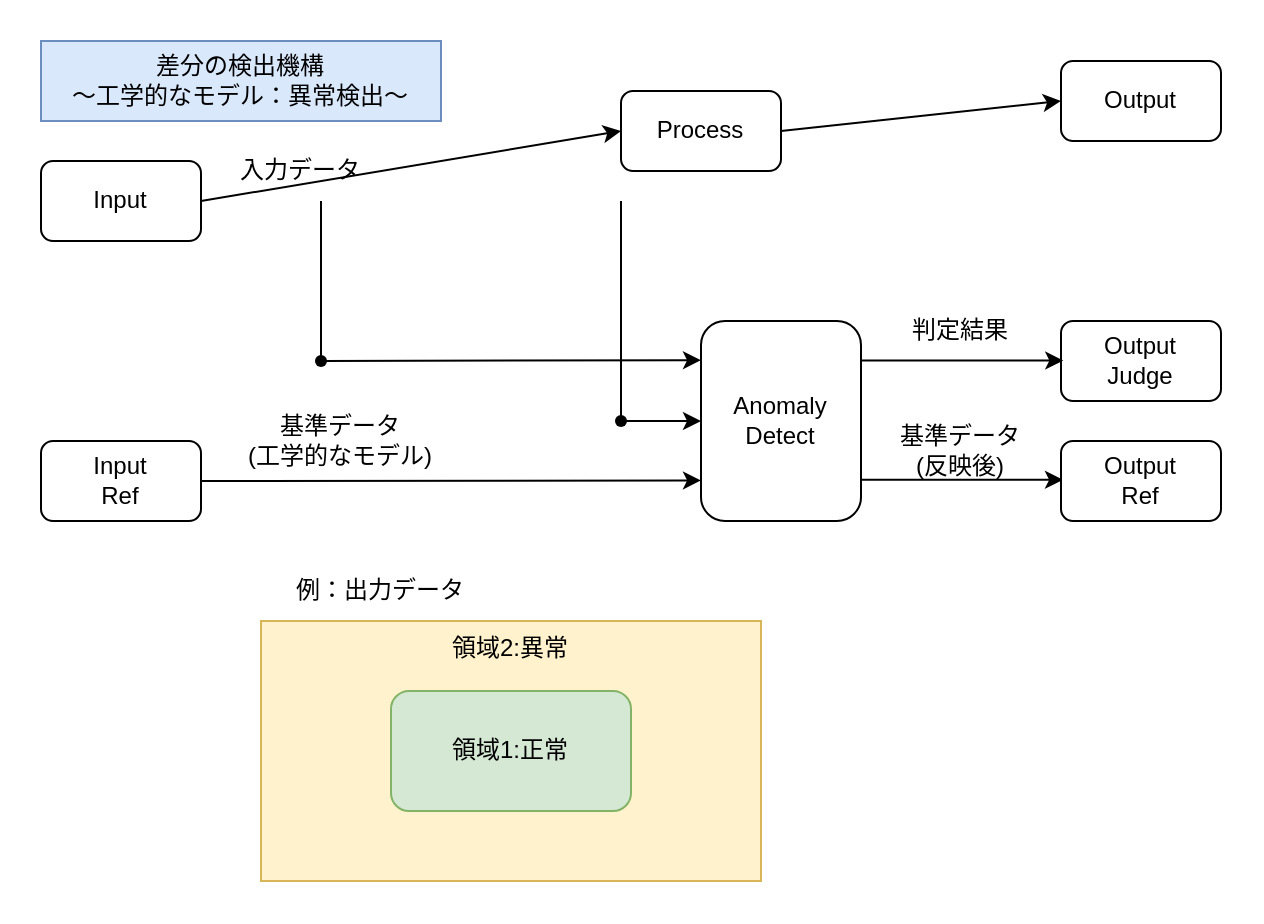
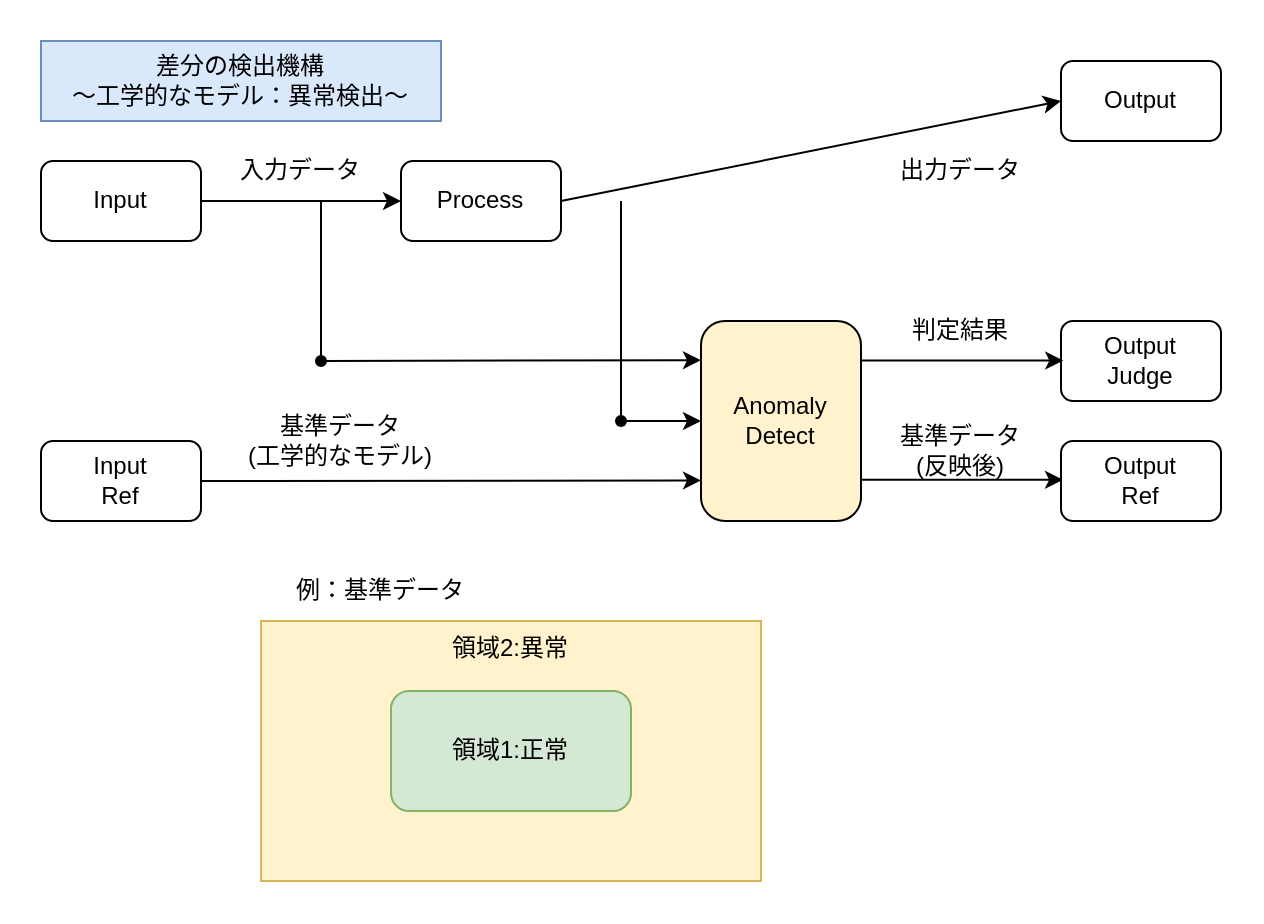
node "Process": moved (701, 131) -> (481, 201)
node "出力データ": added
node "Anomaly Detect": fillcolor #ffffff -> #fff2cc
node "例：出力データ": label "例：出力データ" -> "例：基準データ"
